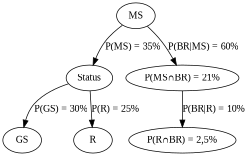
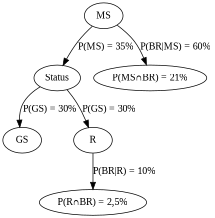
edge "P(MS∩BR) = 21%" -> "P(R∩BR) = 2,5%": now "R" -> "P(R∩BR) = 2,5%"
edge "Status" -> "R": label "P(R) = 25%" -> "P(GS) = 30%"
